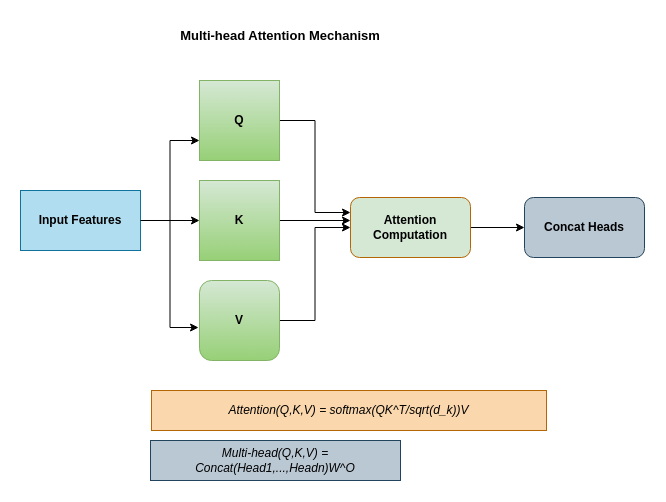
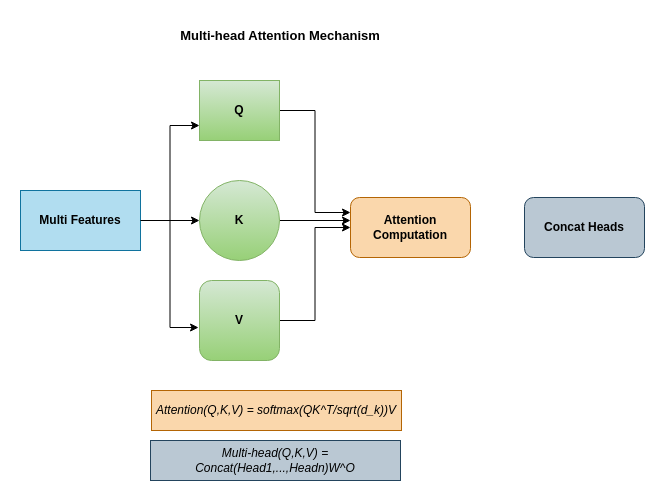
node "Q": size 80x80 -> 80x60
node "Input Features": label "Input Features" -> "Multi Features"
node "K": shape rectangle -> ellipse
node "Attention Computation": fillcolor #d5e8d4 -> #fad7ac
edge "Attention Computation" -> "Concat Heads": removed
node "Attention(Q,K,V) = softmax(QK^T/sqrt(d_k))V": size 395x40 -> 250x40
